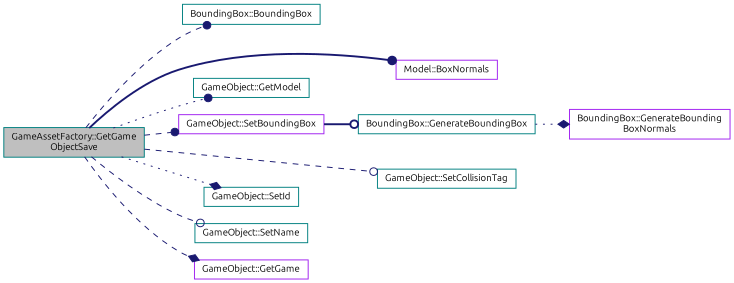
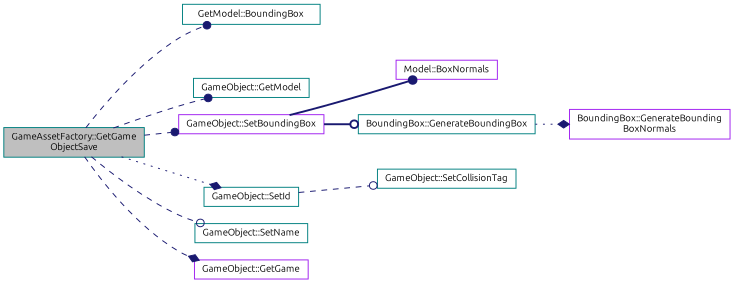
node "BoundingBox::BoundingBox": label "BoundingBox::BoundingBox" -> "GetModel::BoundingBox"
edge "GameAssetFactory::GetGame ObjectSave" -> "Model::BoxNormals": now "GameObject::SetBoundingBox" -> "Model::BoxNormals"
edge "GameAssetFactory::GetGame ObjectSave" -> "GameObject::GetModel": style dotted -> dashed
edge "GameAssetFactory::GetGame ObjectSave" -> "GameObject::SetCollisionTag": now "GameObject::SetId" -> "GameObject::SetCollisionTag"
